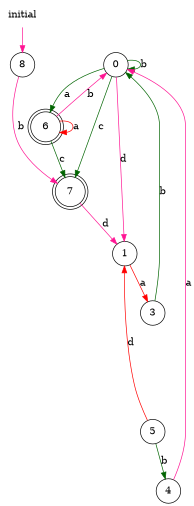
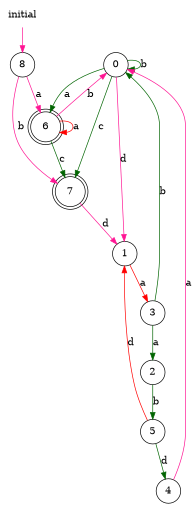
edge "8" -> "6": added, label "a"
node "2": added
edge "5" -> "4": label "b" -> "d"
